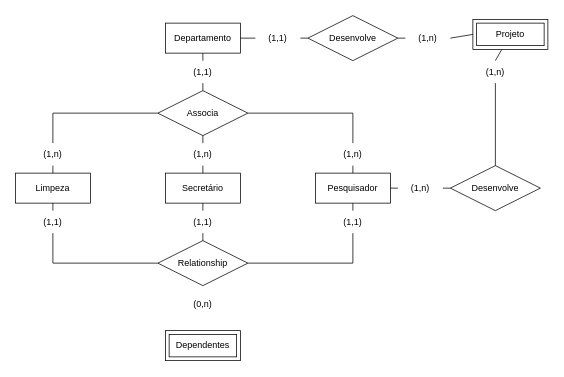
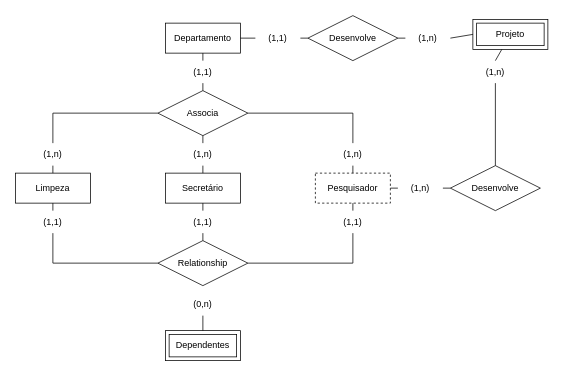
node "Pesquisador": style solid -> dashed
edge "(0,n)" -- "Dependentes": added
